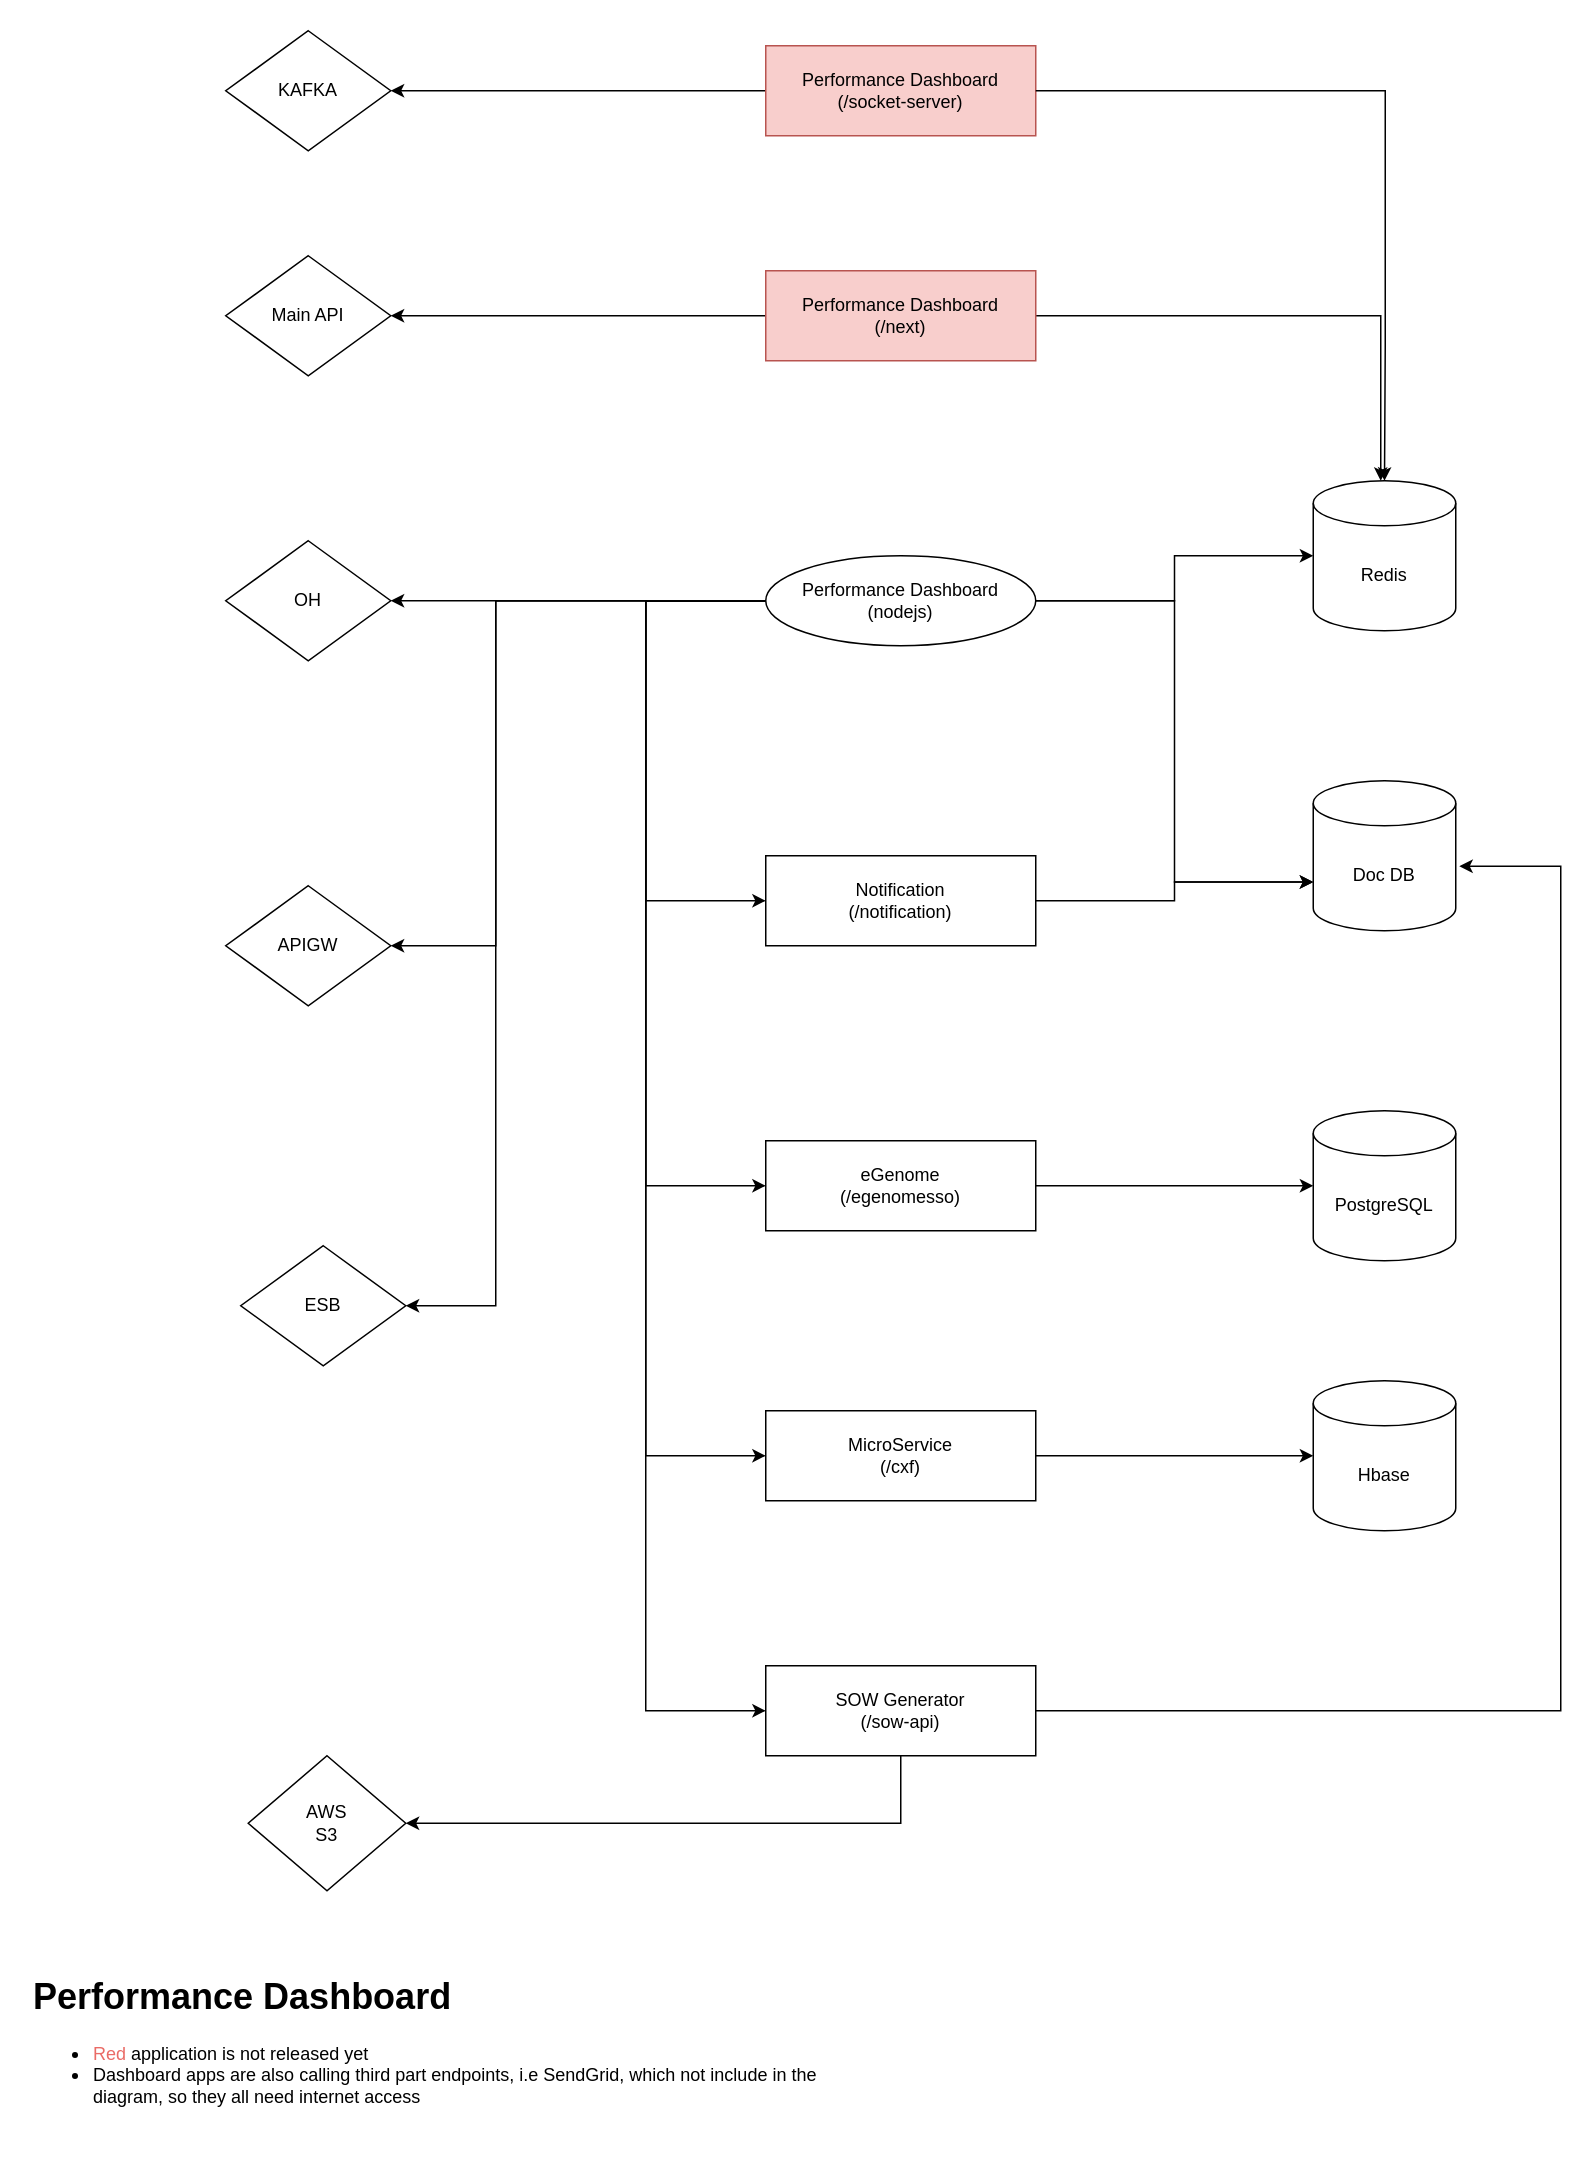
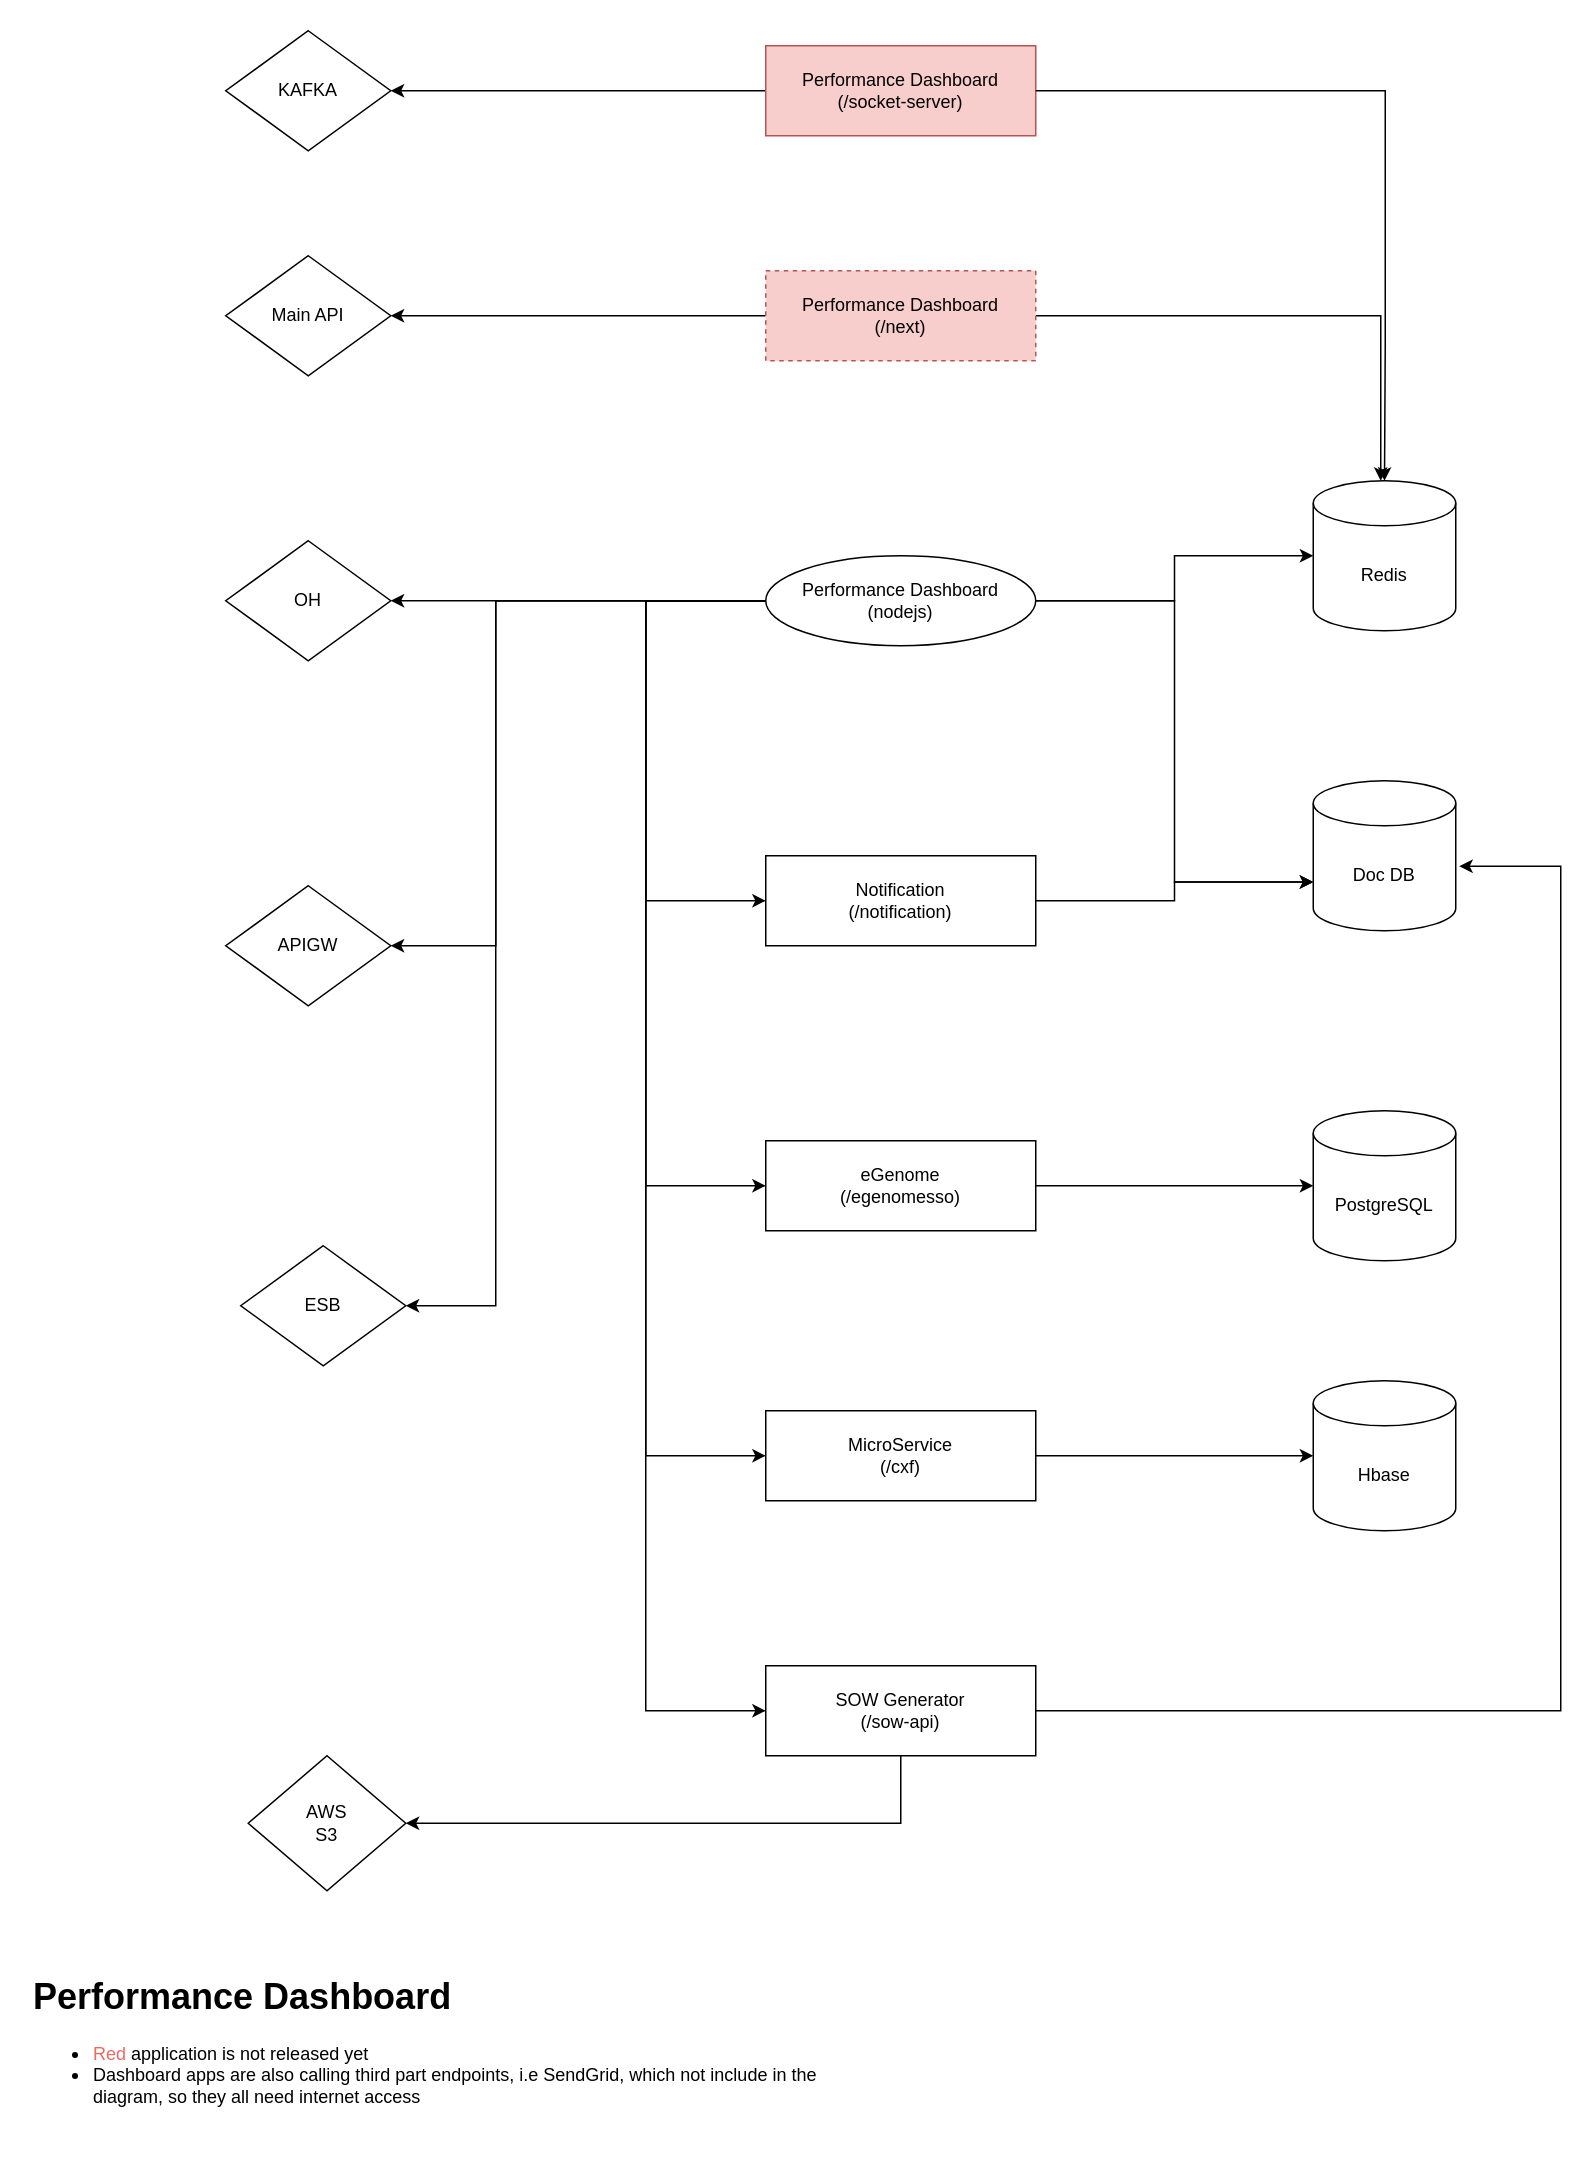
node "Performance Dashboard (/next)": style solid -> dashed
